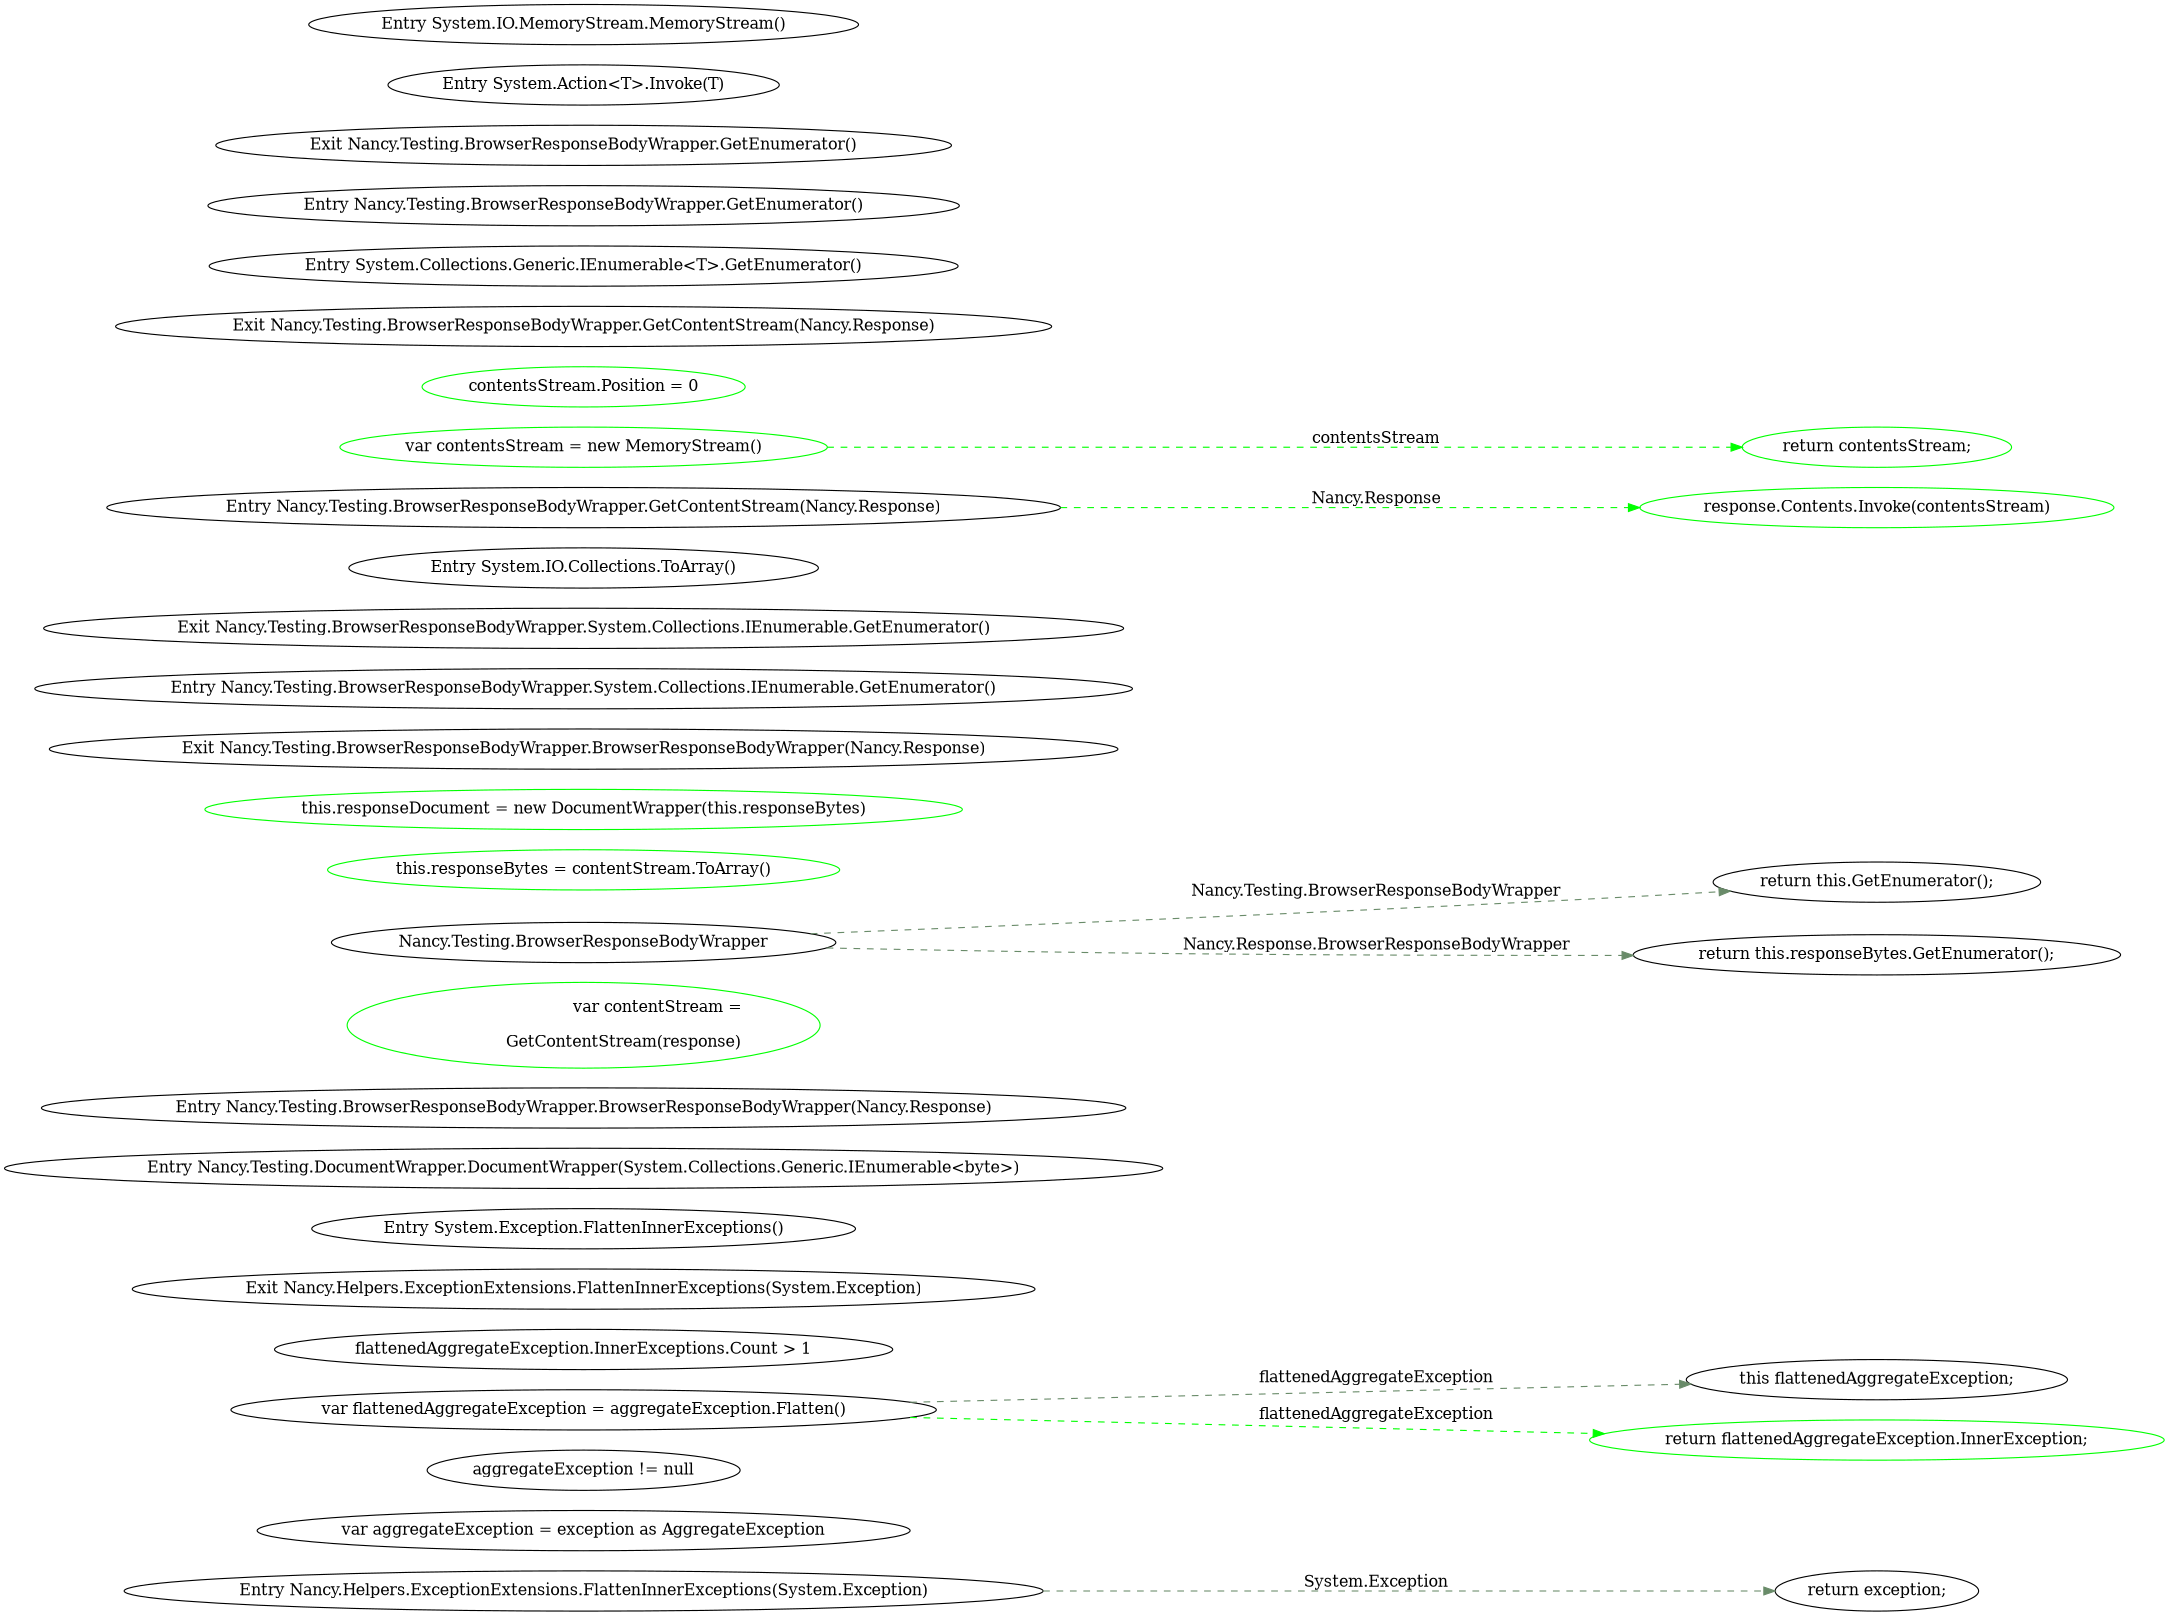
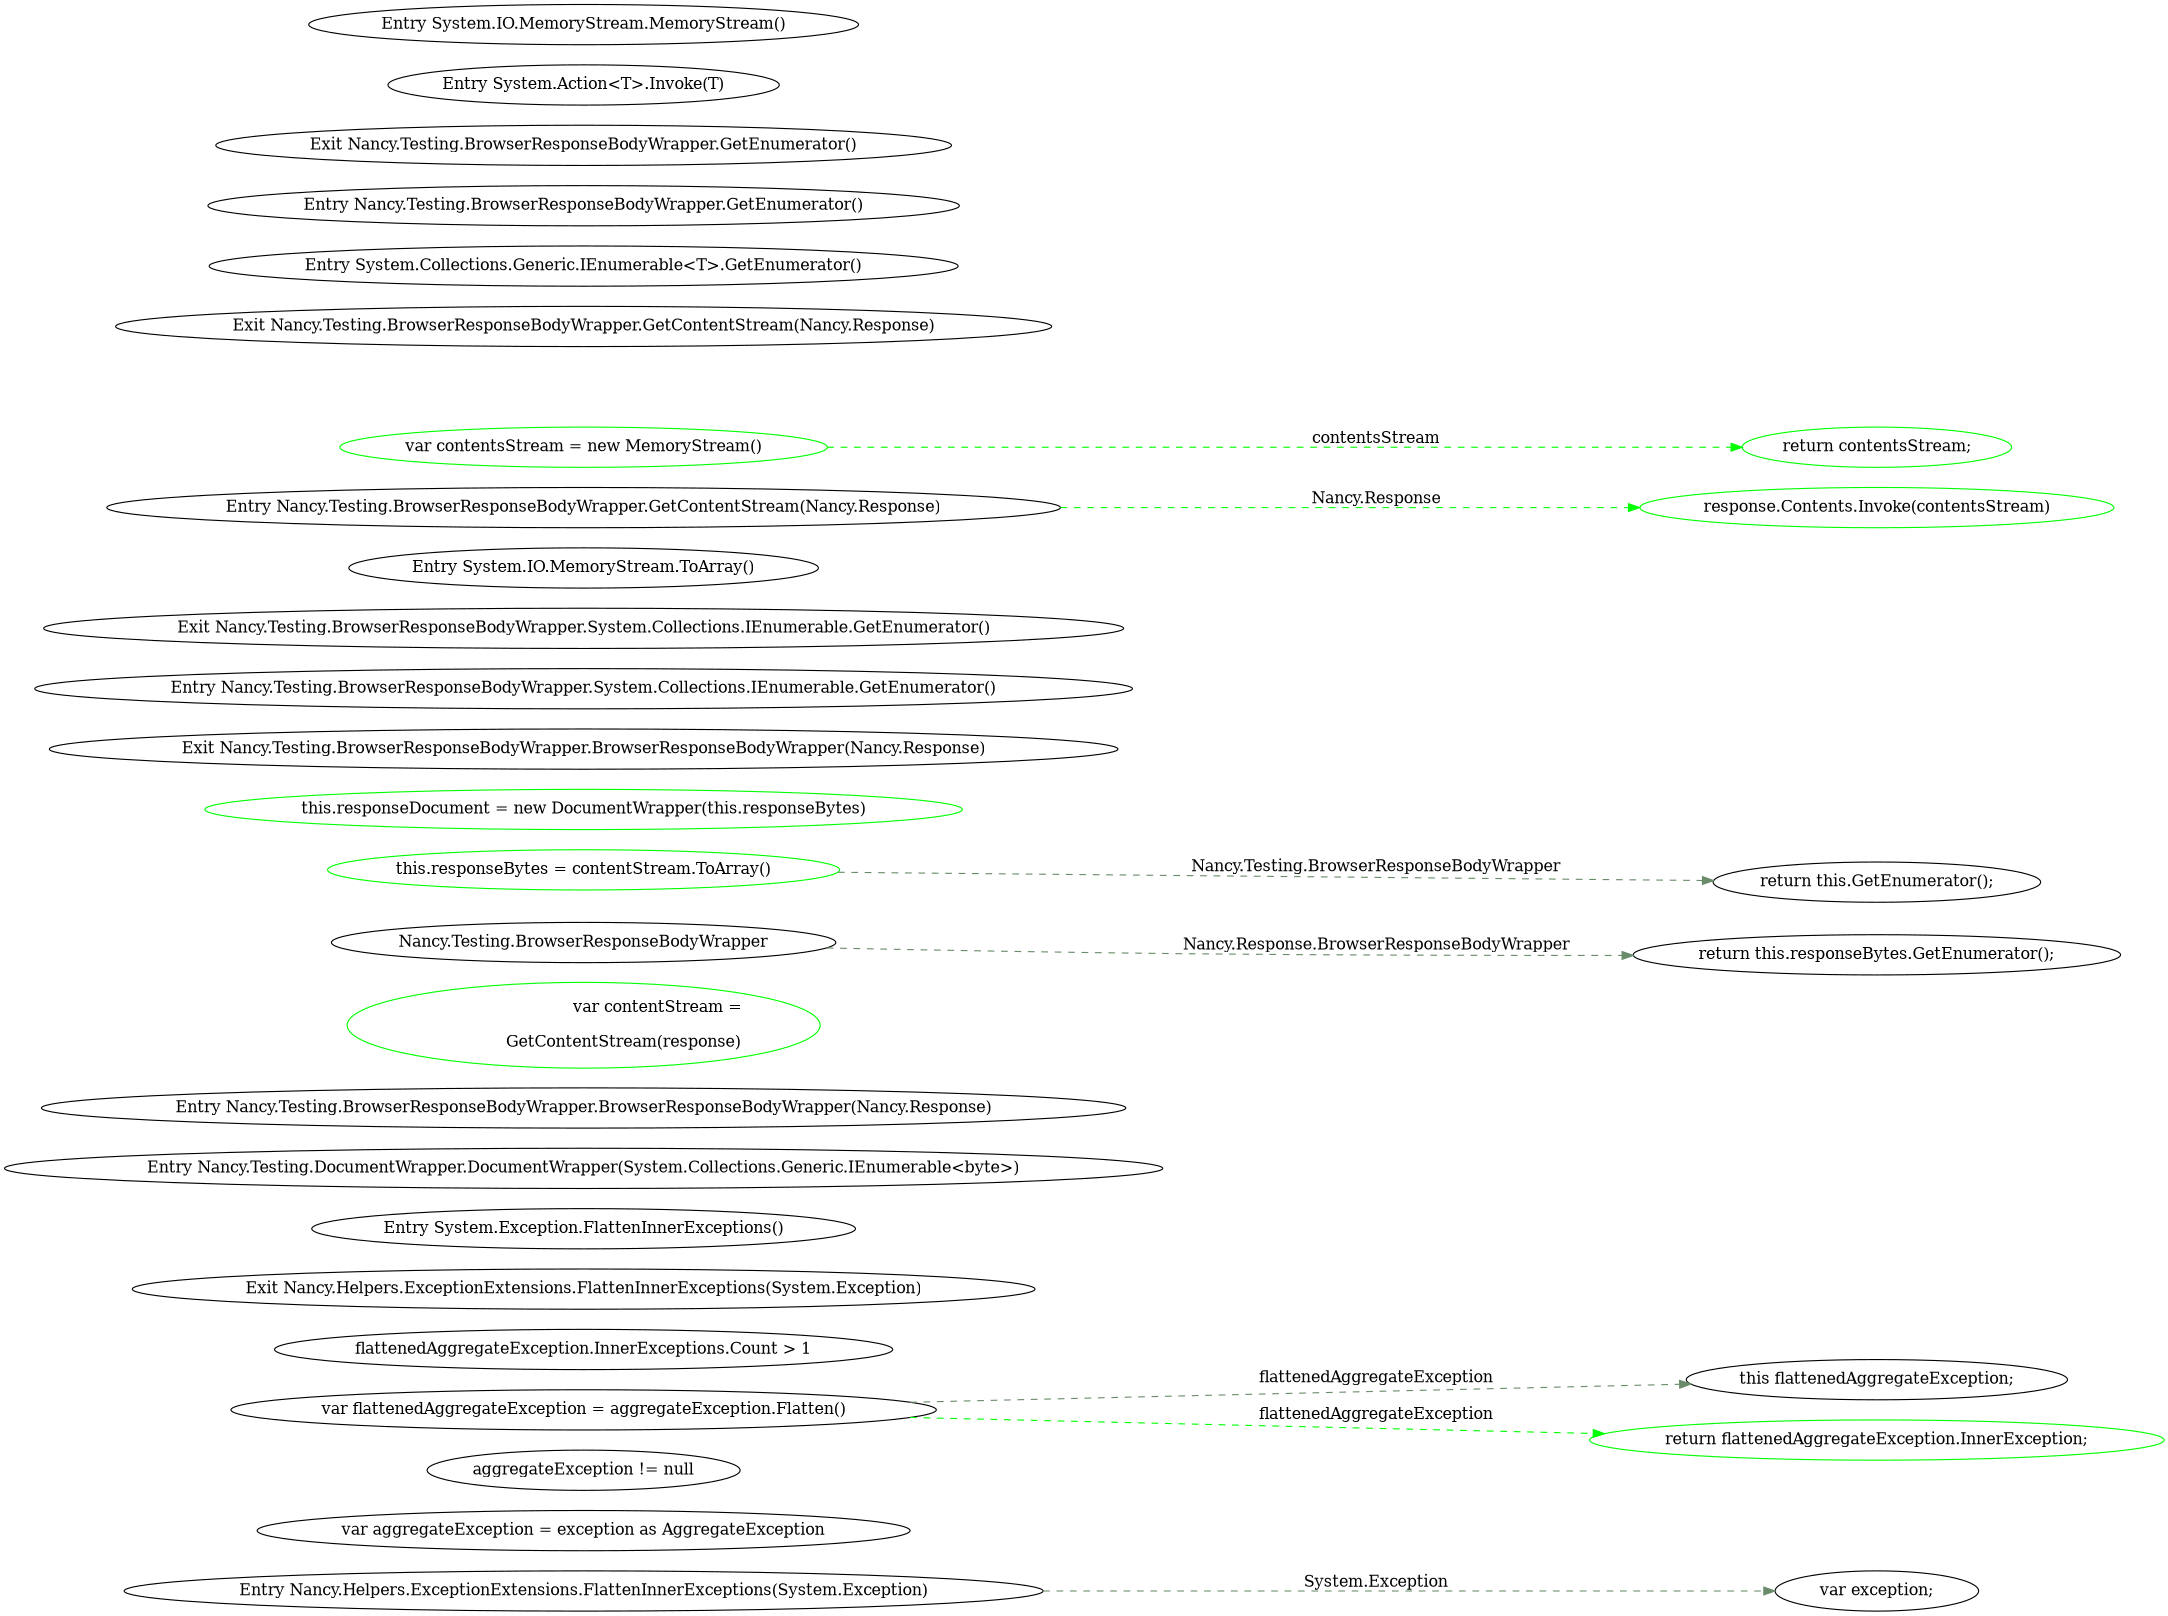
node "contentsStream.Position = 0": removed
node "Entry System.IO.Collections.ToArray()": label "Entry System.IO.Collections.ToArray()" -> "Entry System.IO.MemoryStream.ToArray()"
edge "Nancy.Testing.BrowserResponseBodyWrapper" -> "return this.GetEnumerator();": now "this.responseBytes = contentStream.ToArray()" -> "return this.GetEnumerator();"
node "return exception;": label "return exception;" -> "var exception;"
